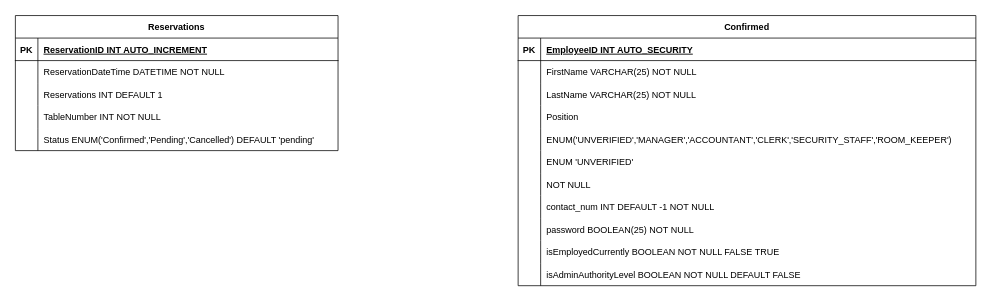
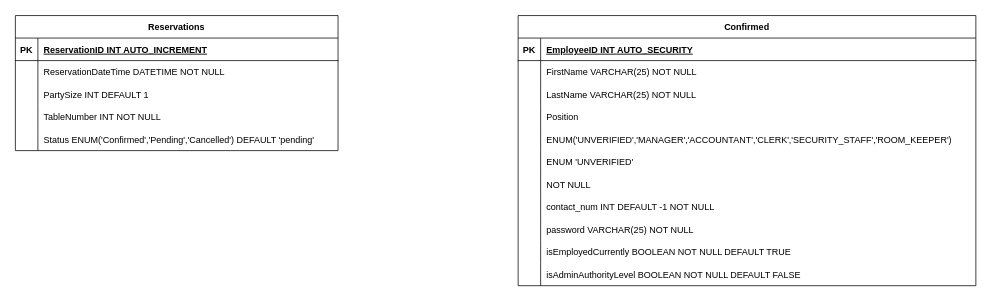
node "Reservations INT DEFAULT 1": label "Reservations INT DEFAULT 1" -> "PartySize INT DEFAULT 1"
node "password BOOLEAN(25) NOT NULL": label "password BOOLEAN(25) NOT NULL" -> "password VARCHAR(25) NOT NULL"
node "isEmployedCurrently BOOLEAN NOT NULL FALSE TRUE": label "isEmployedCurrently BOOLEAN NOT NULL FALSE TRUE" -> "isEmployedCurrently BOOLEAN NOT NULL DEFAULT TRUE"
